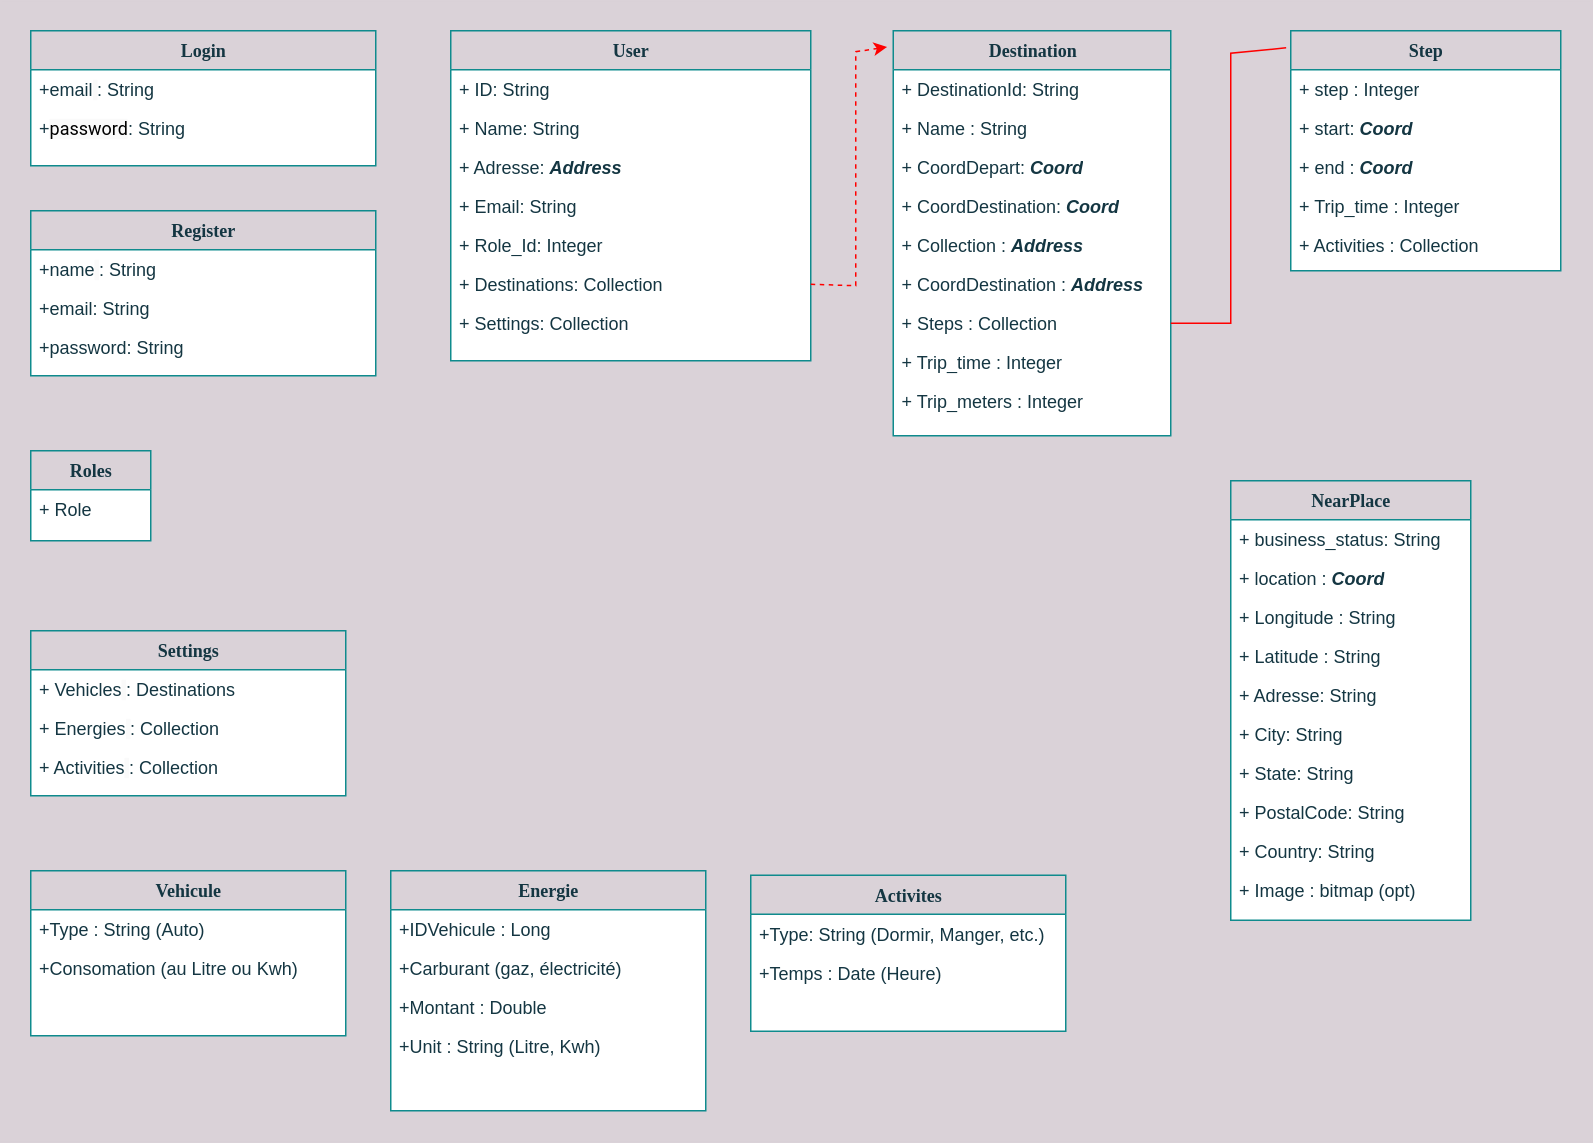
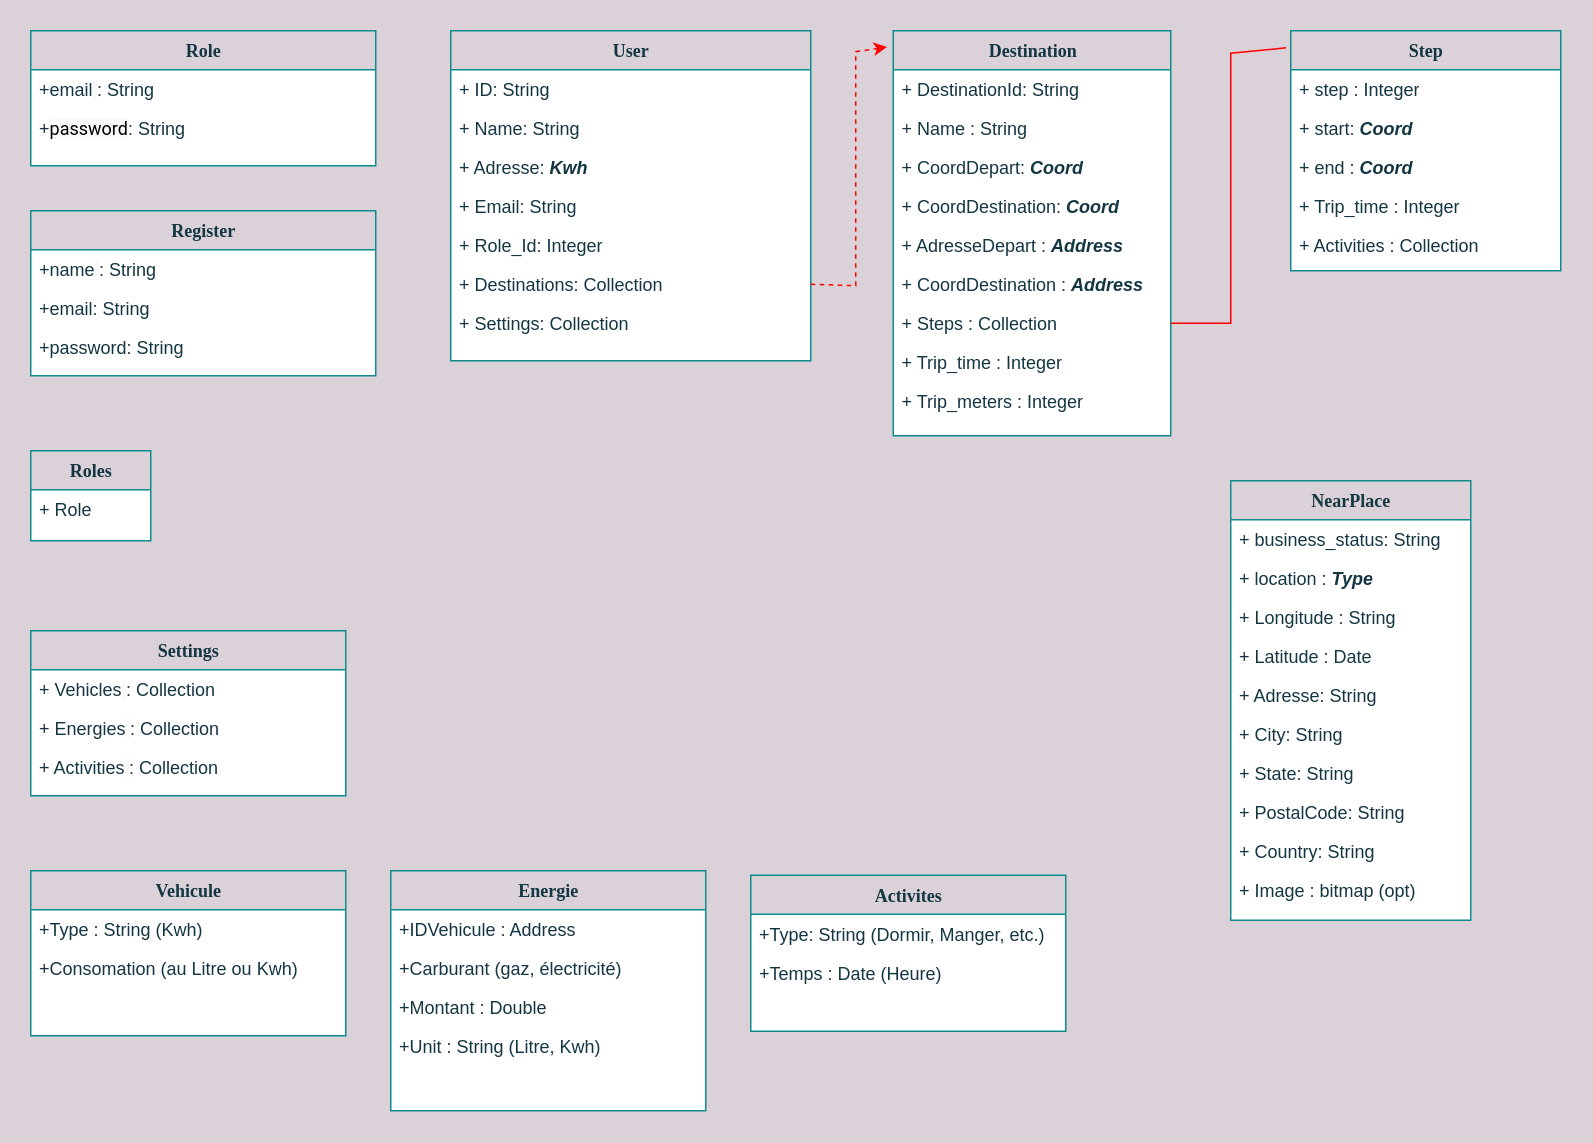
node "Login": label "Login" -> "Role"
node "+ Adresse: Address": label "+ Adresse: Address" -> "+ Adresse: Kwh"
node "+ Collection : Address": label "+ Collection : Address" -> "+ AdresseDepart : Address"
node "+ location : Coord": label "+ location : Coord" -> "+ location : Type"
node "+ Latitude : String": label "+ Latitude : String" -> "+ Latitude : Date"
node "+ Vehicles : Destinations": label "+ Vehicles : Destinations" -> "+ Vehicles : Collection"
node "+Type : String (Auto)": label "+Type : String (Auto)" -> "+Type : String (Kwh)"
node "+IDVehicule : Long": label "+IDVehicule : Long" -> "+IDVehicule : Address"
